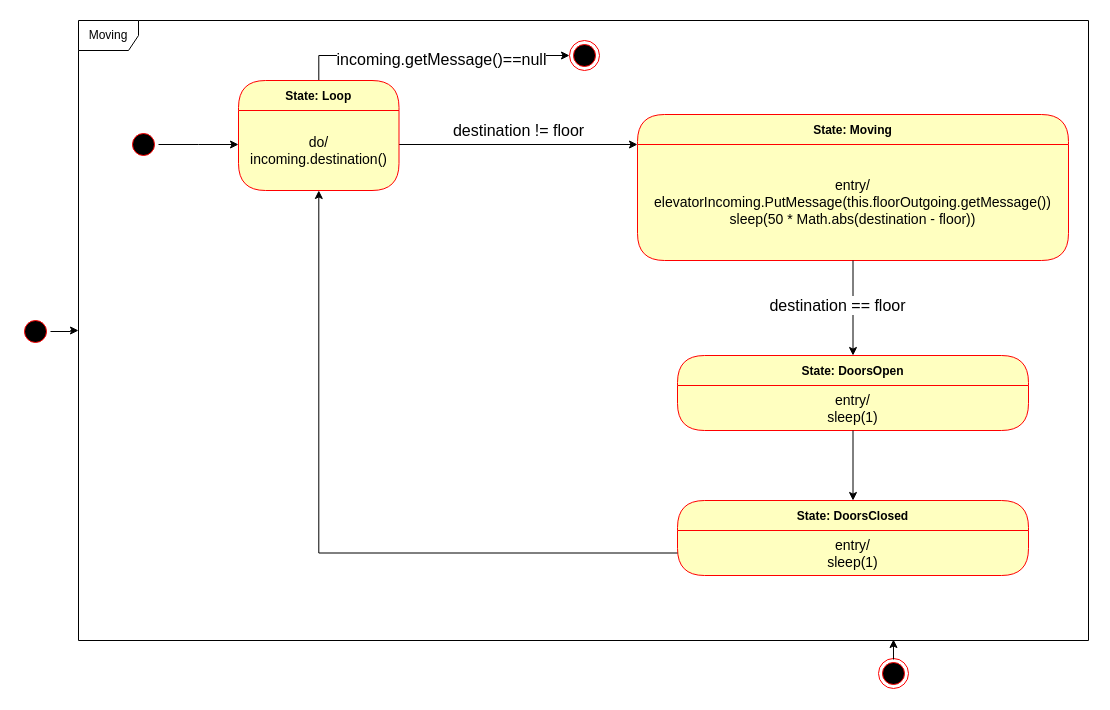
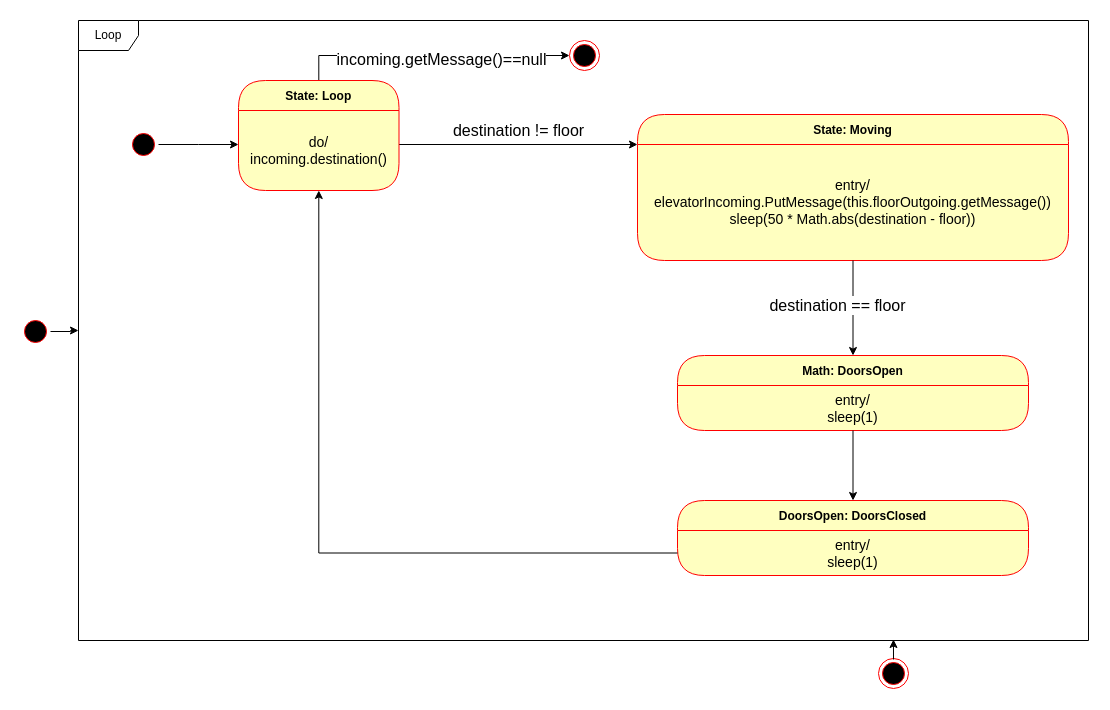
node "Moving": label "Moving" -> "Loop"
node "State: DoorsOpen": label "State: DoorsOpen" -> "Math: DoorsOpen"
node "State: DoorsClosed": label "State: DoorsClosed" -> "DoorsOpen: DoorsClosed"
